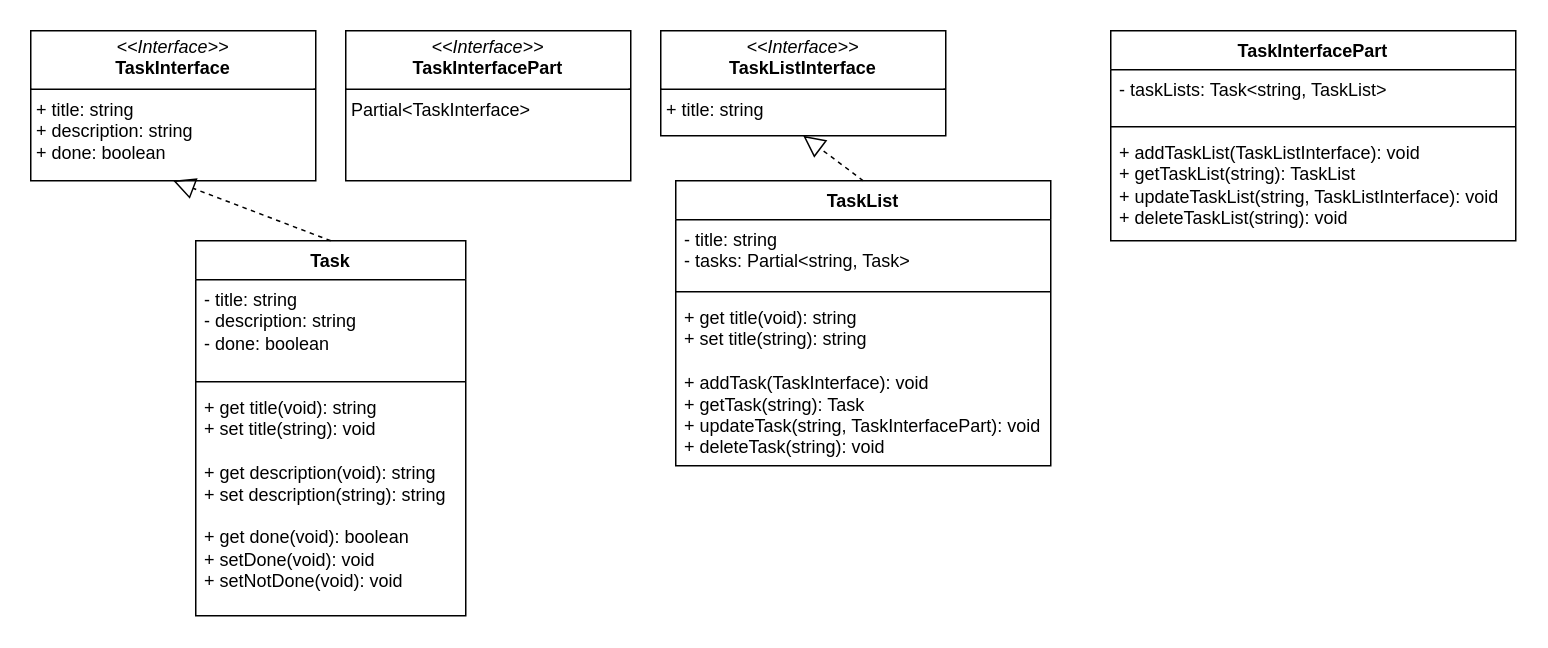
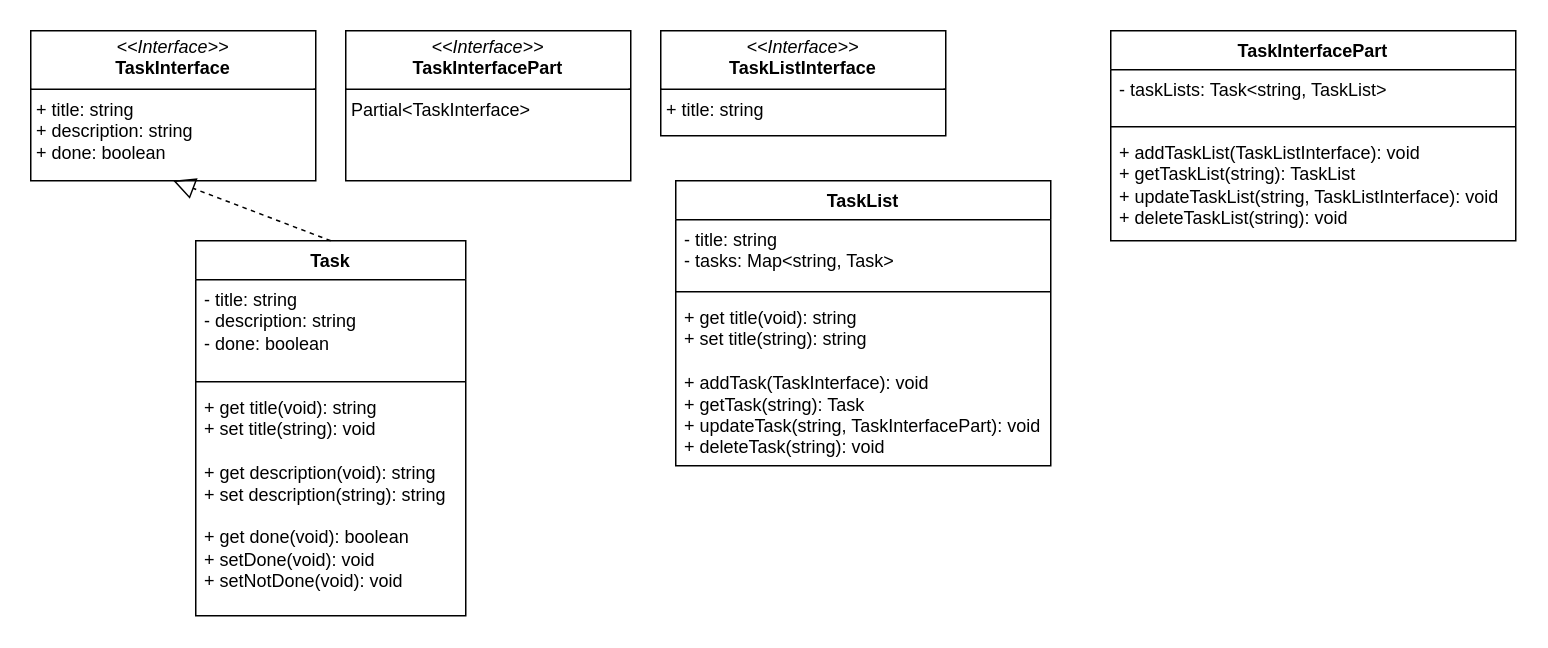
edge "TaskList" -> "<<Interface>> TaskListInterface + title: string": removed
node "- title: string - tasks: Partial<string, Task>": label "- title: string - tasks: Partial<string, Task>" -> "- title: string - tasks: Map<string, Task>"
